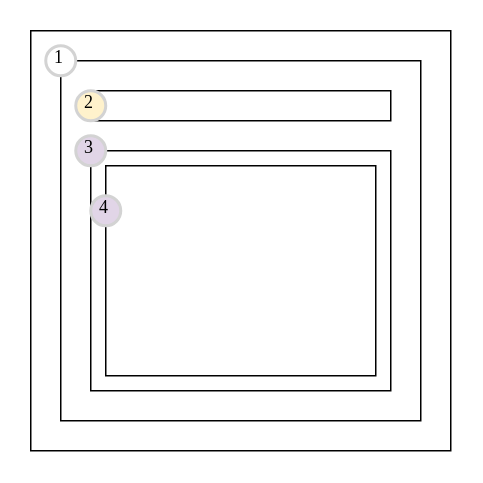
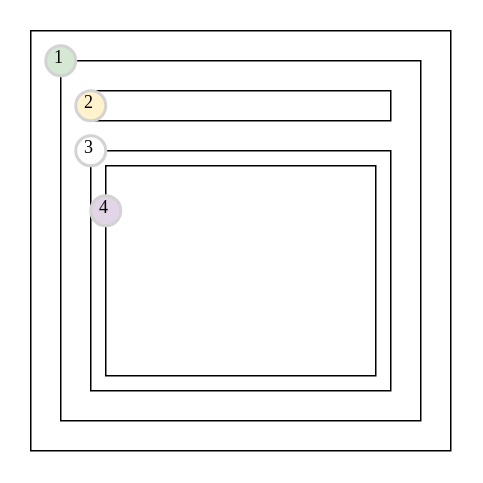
node "1": fillcolor #ffffff -> #d5e8d4
node "3": fillcolor #e1d5e7 -> #ffffff
